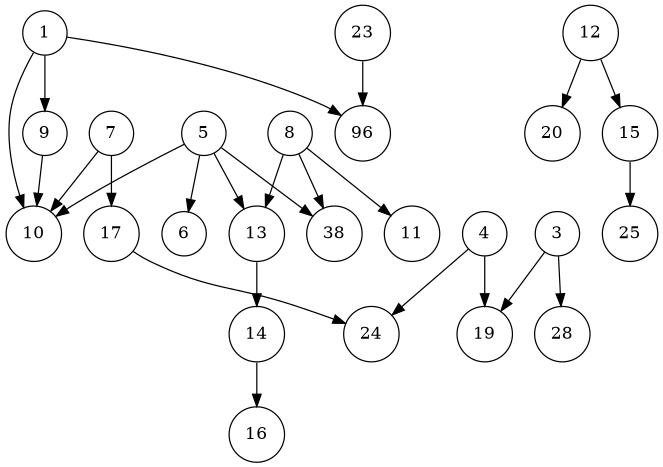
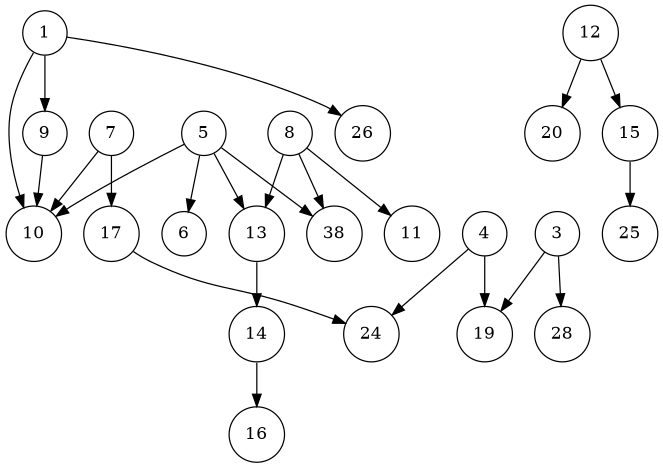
node "23": removed
node "96": label "96" -> "26"
